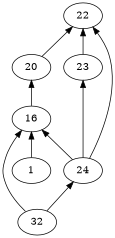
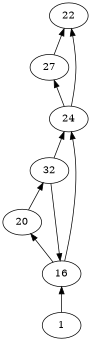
edge "20" -> "22": now "20" -> "32"
node "23": label "23" -> "27"
edge "24" -> "16": reversed
